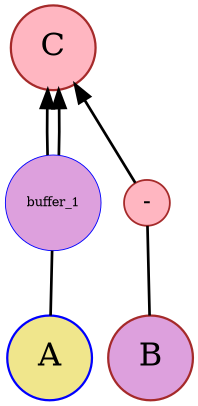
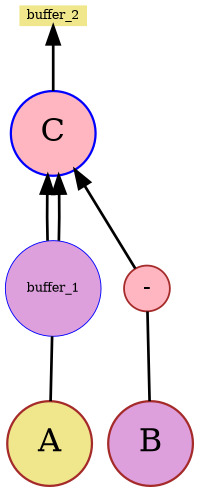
node "buffer_2": added
node "C": color brown -> blue
node "A": color blue -> brown
